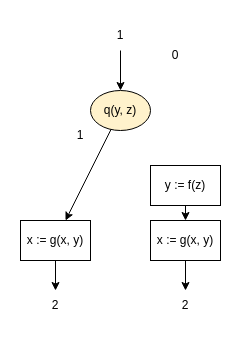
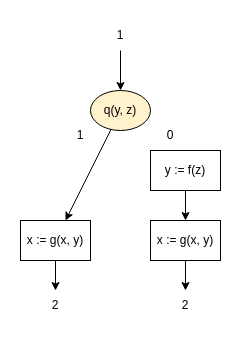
node "0": moved (176, 56) -> (171, 136)
node "y := f(z)": moved (186, 186) -> (186, 171)
